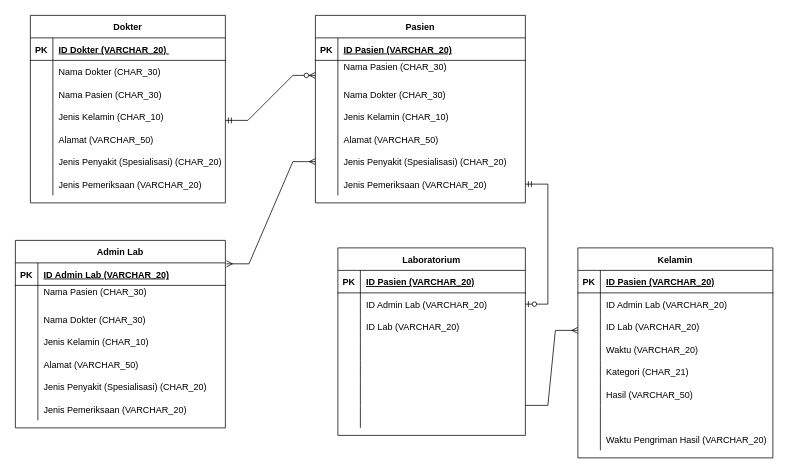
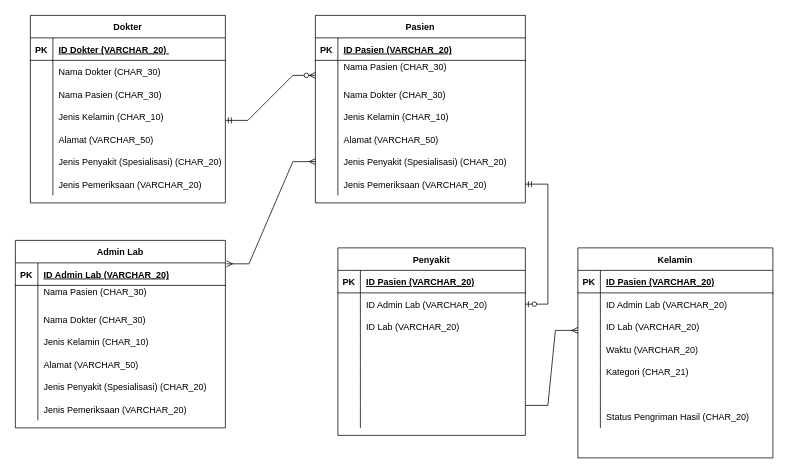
node "Laboratorium": label "Laboratorium" -> "Penyakit"
node "Hasil (VARCHAR_50)": removed
node "Status Pengriman Hasil (CHAR_20)": added
node "Waktu Pengriman Hasil (VARCHAR_20)": removed
